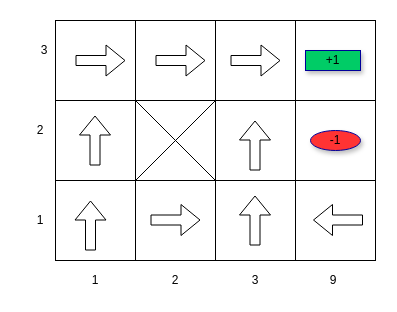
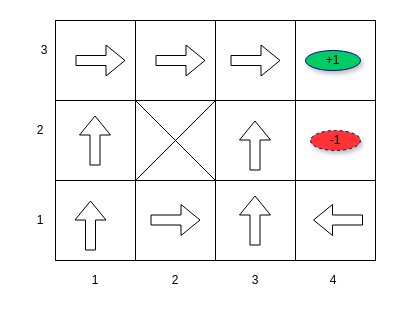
node "+1": shape rectangle -> ellipse
node "-1": style solid -> dashed
node "9": label "9" -> "4"
